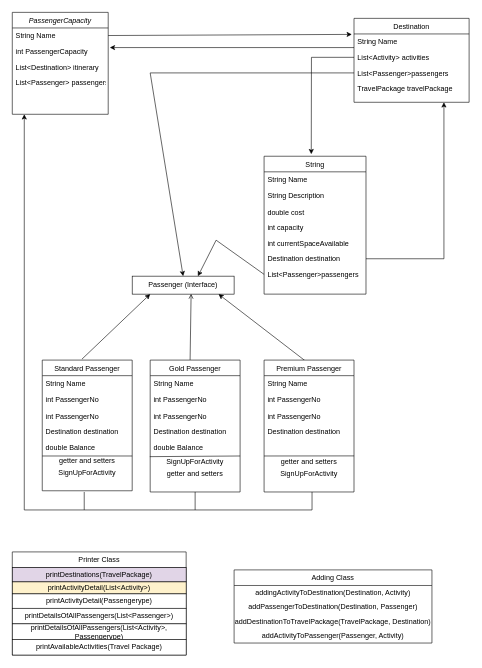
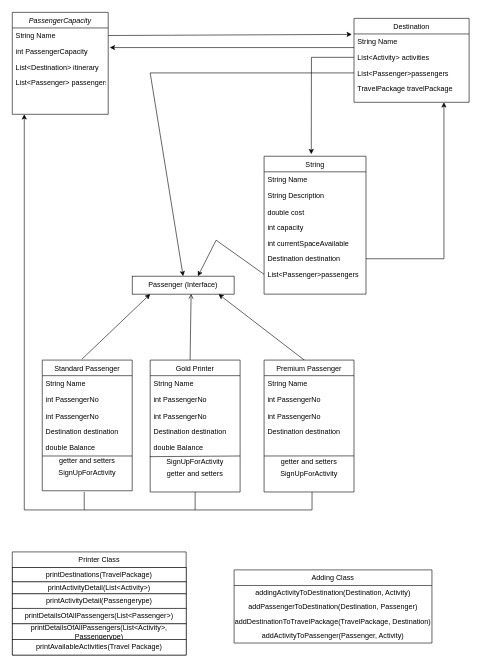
node "Gold Passenger": label "Gold Passenger" -> "Gold Printer"
node "printDestinations(TravelPackage)": fillcolor #e1d5e7 -> #ffffff
node "printActivityDetail(List<Activity>)": fillcolor #fff2cc -> #ffffff
